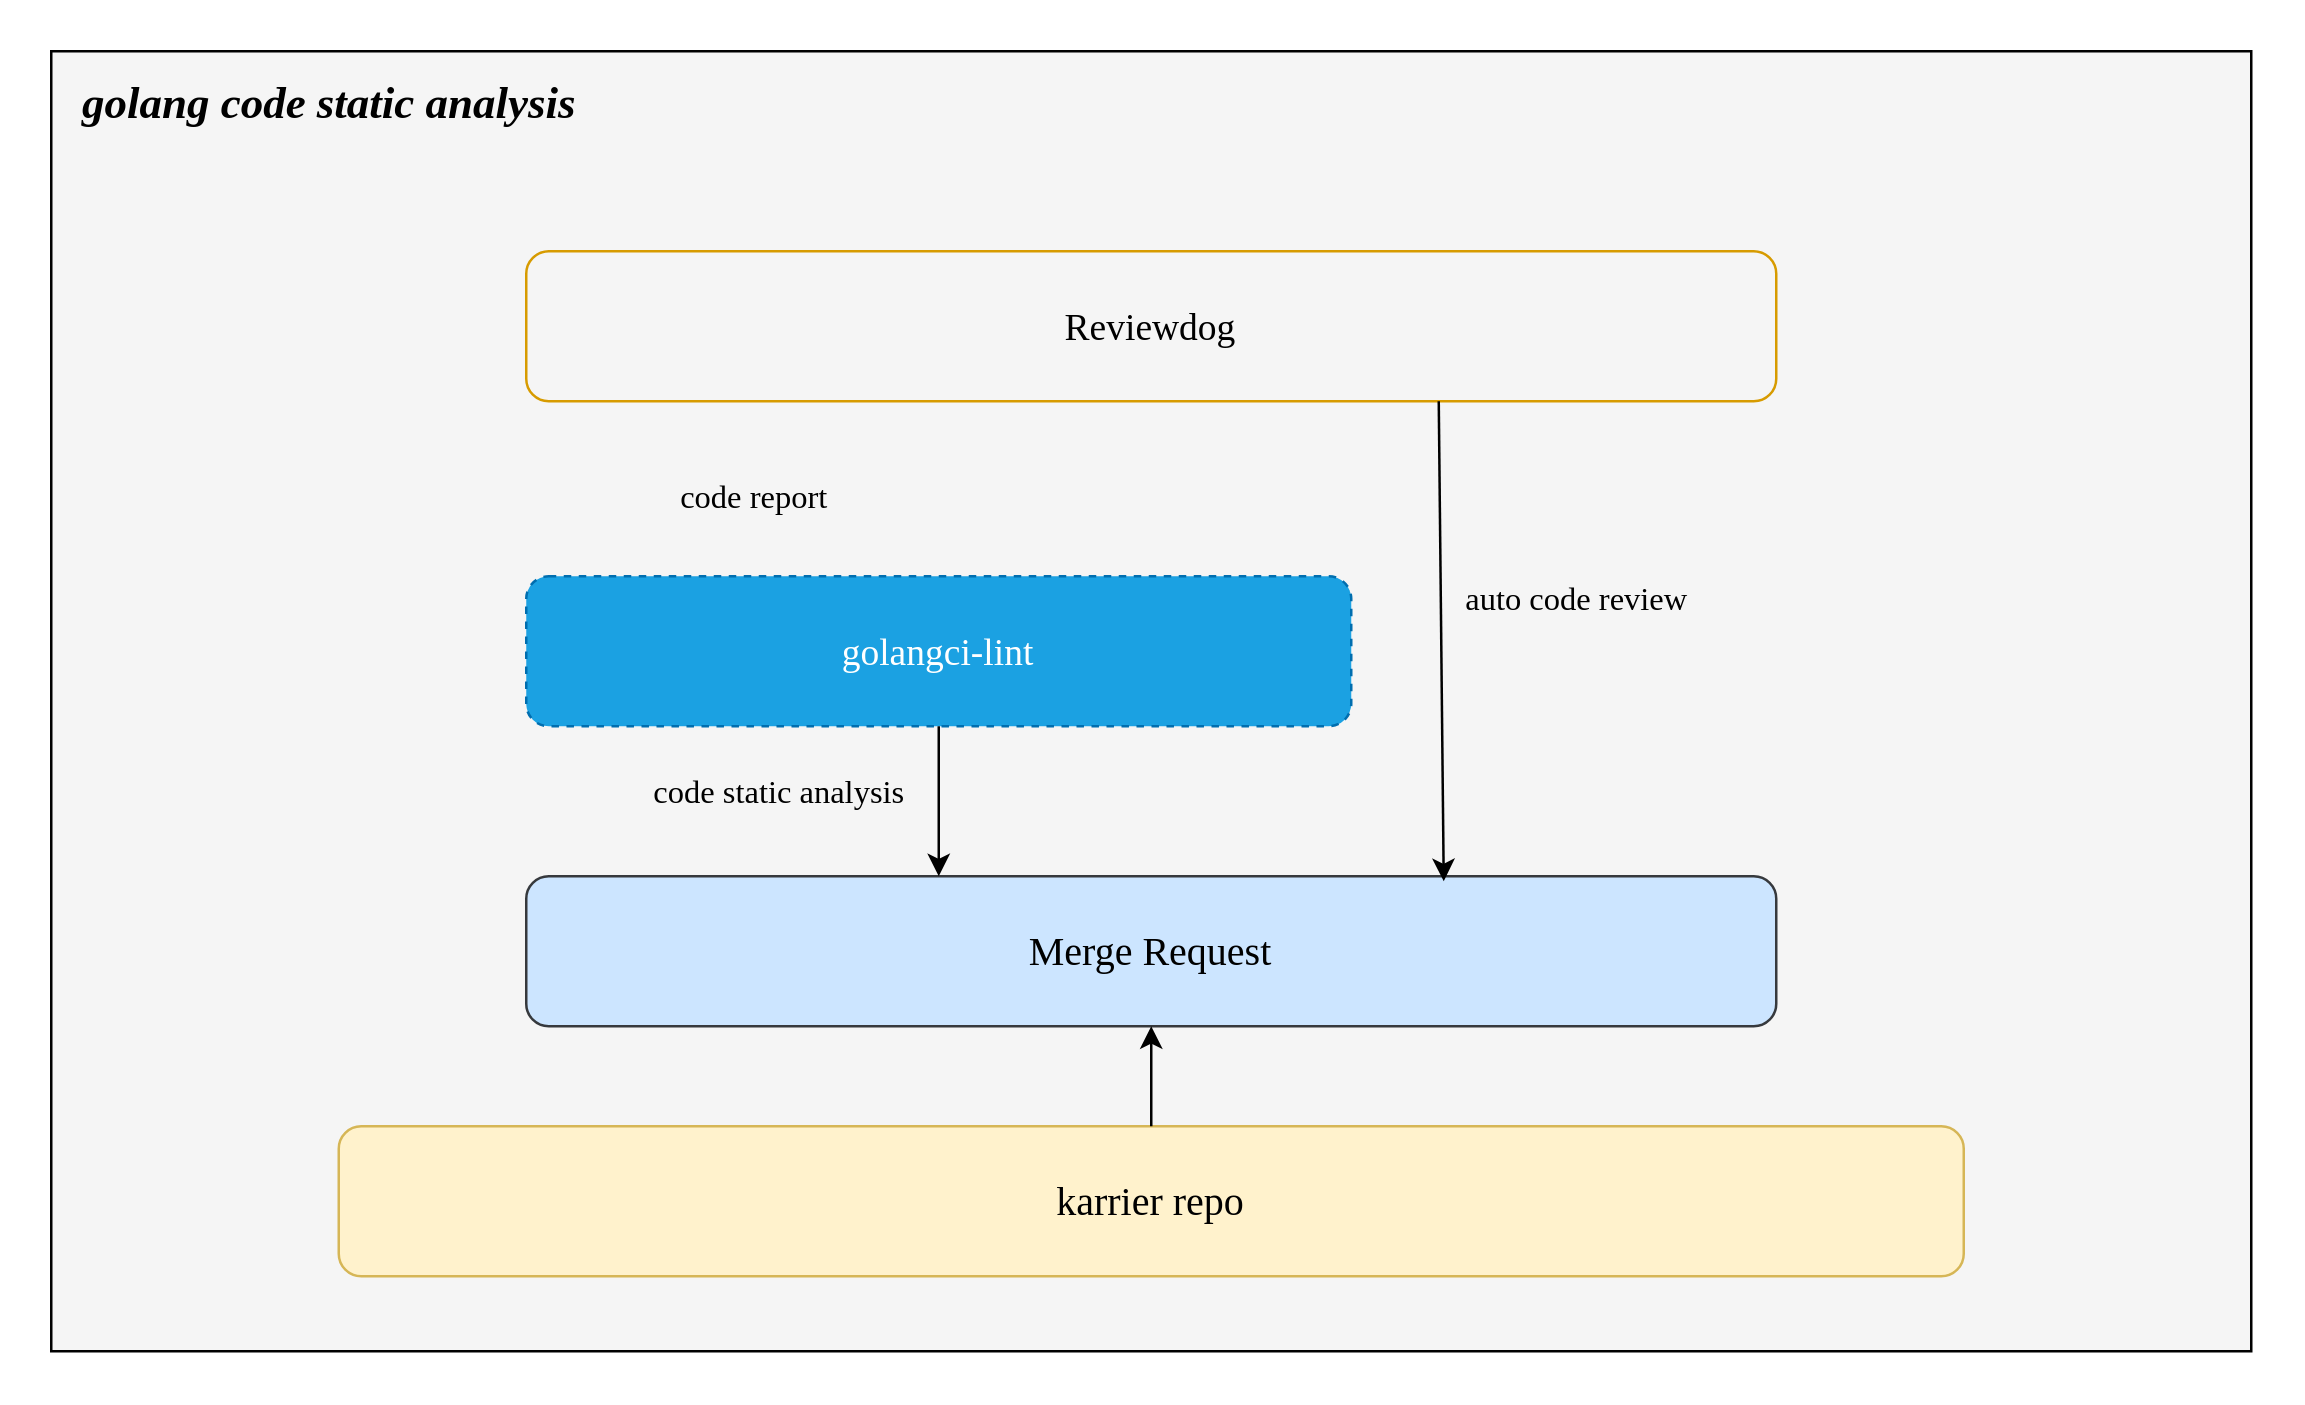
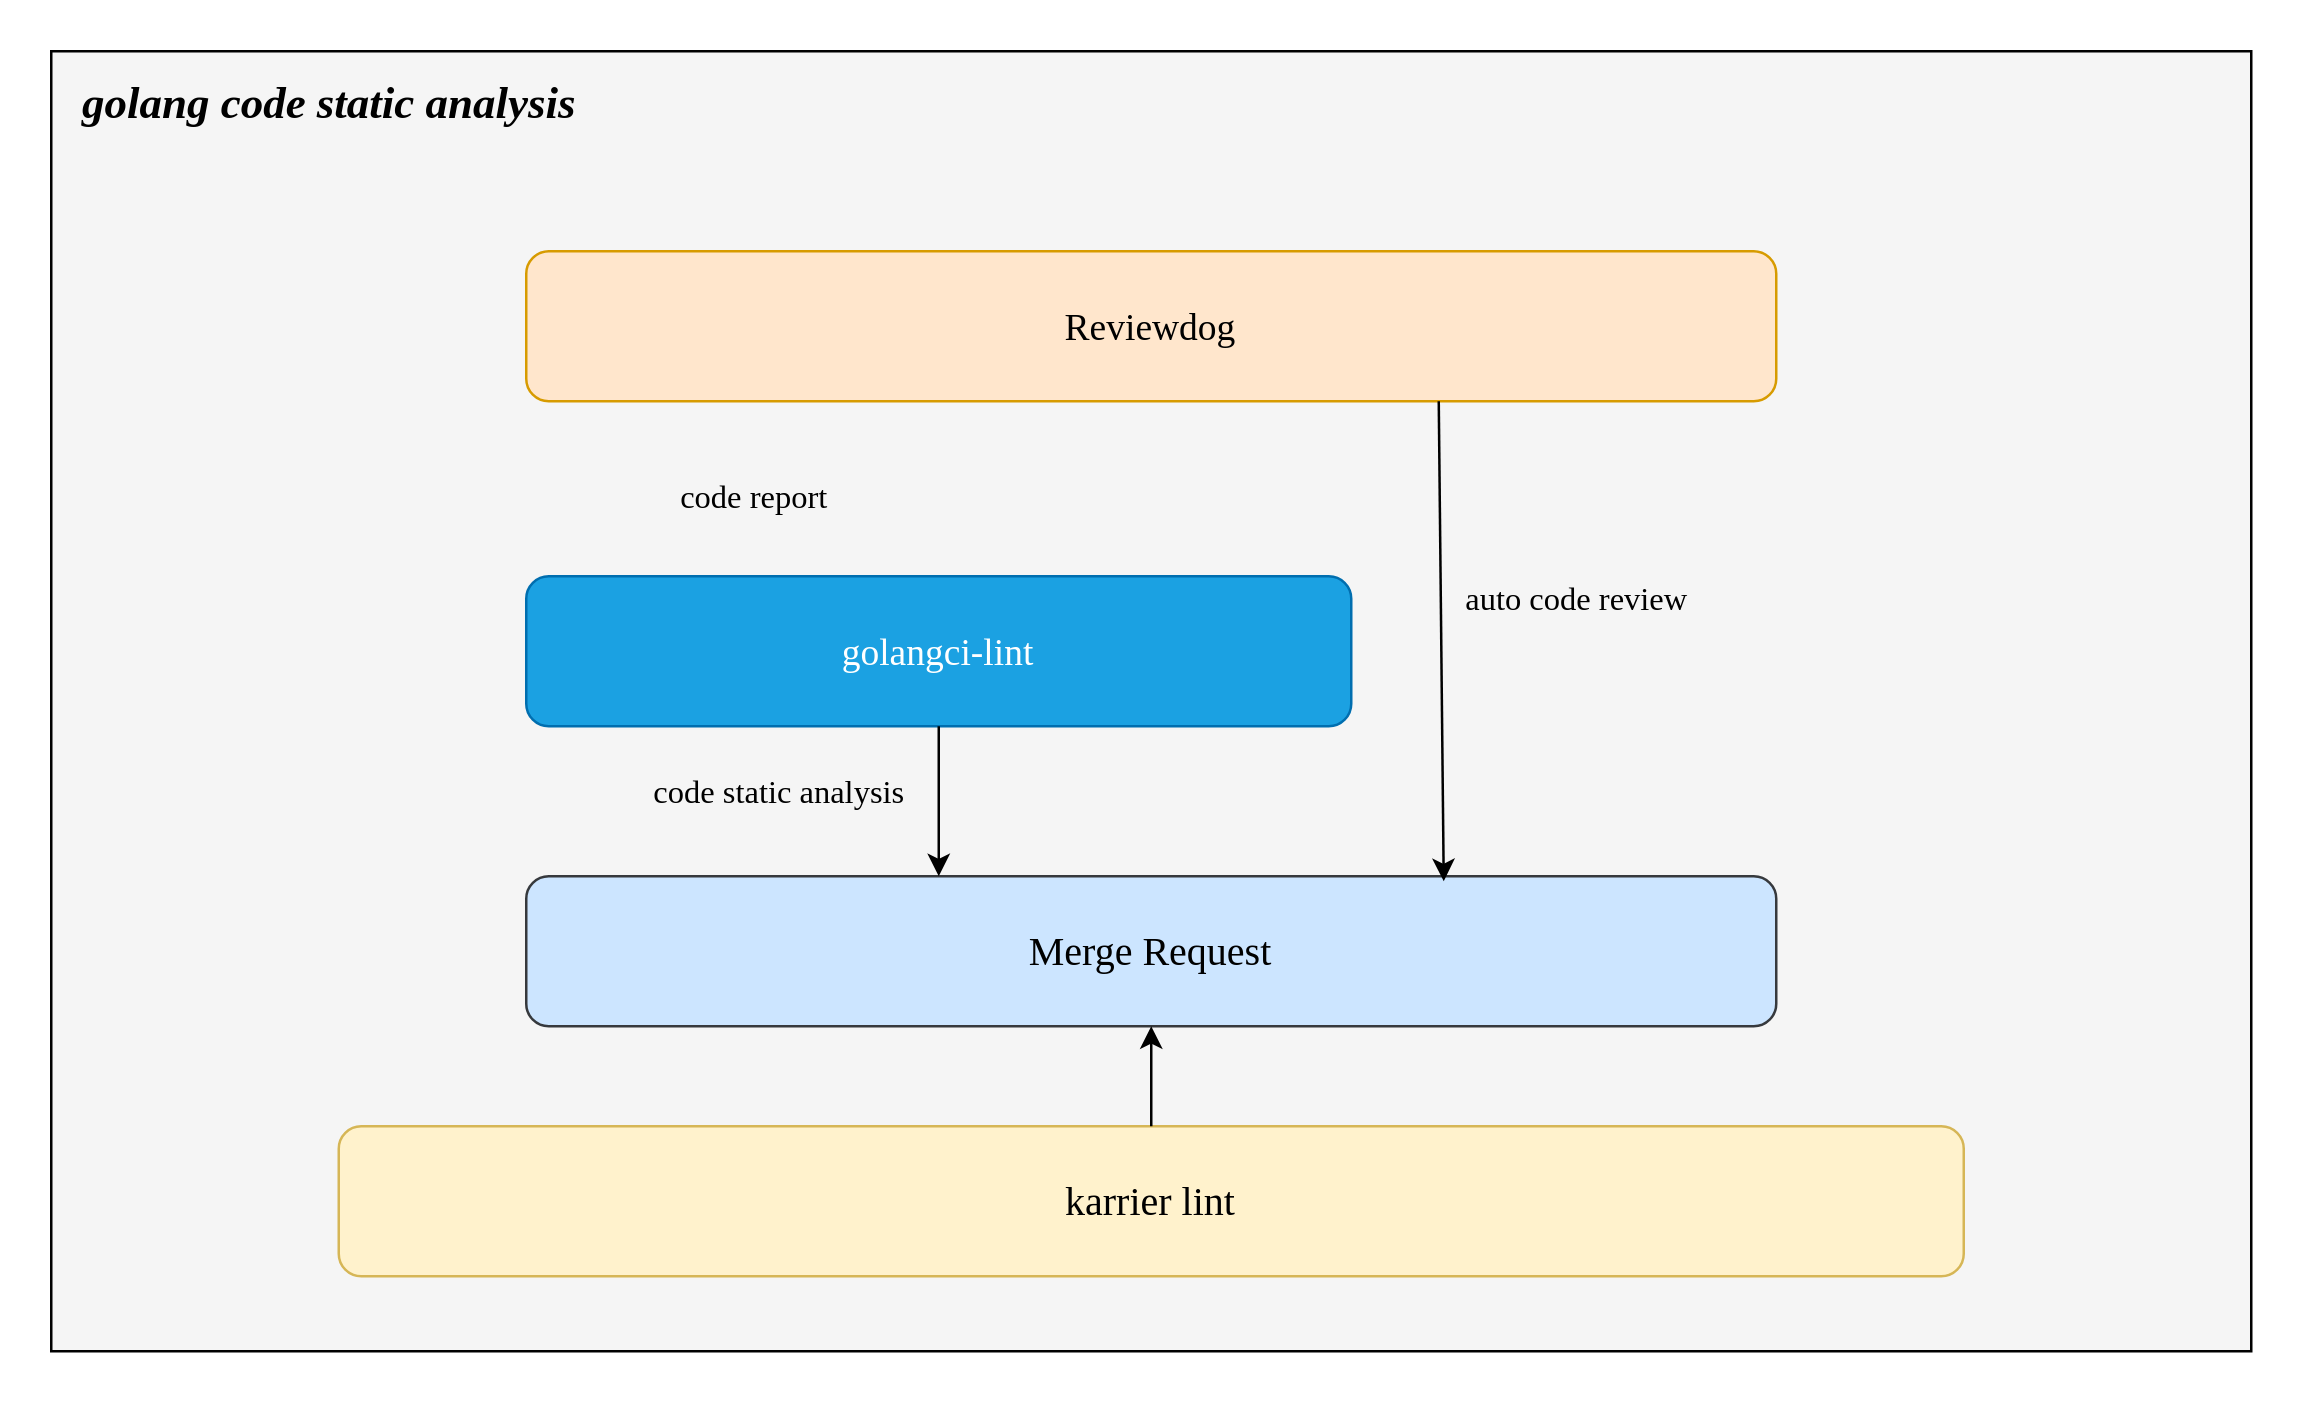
node "Reviewdog": fillcolor #f5f5f5 -> #ffe6cc
node "golangci-lint": style dashed -> solid
node "karrier repo": label "karrier repo" -> "karrier lint"
